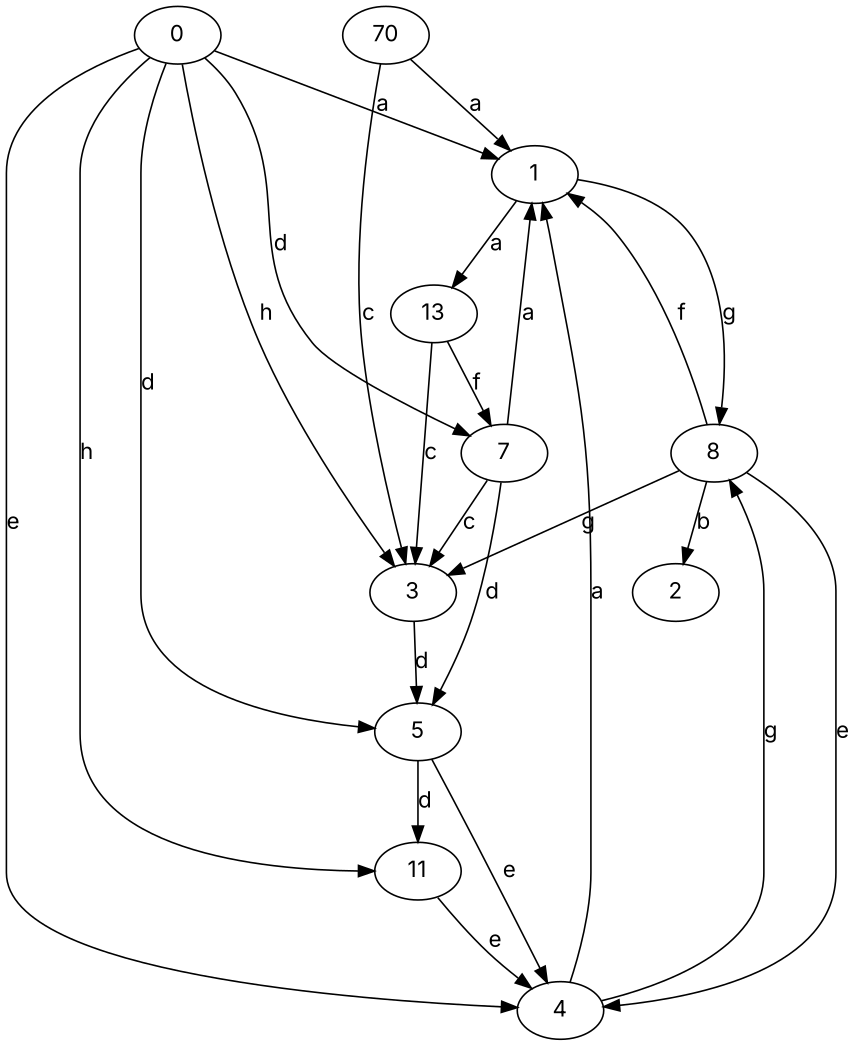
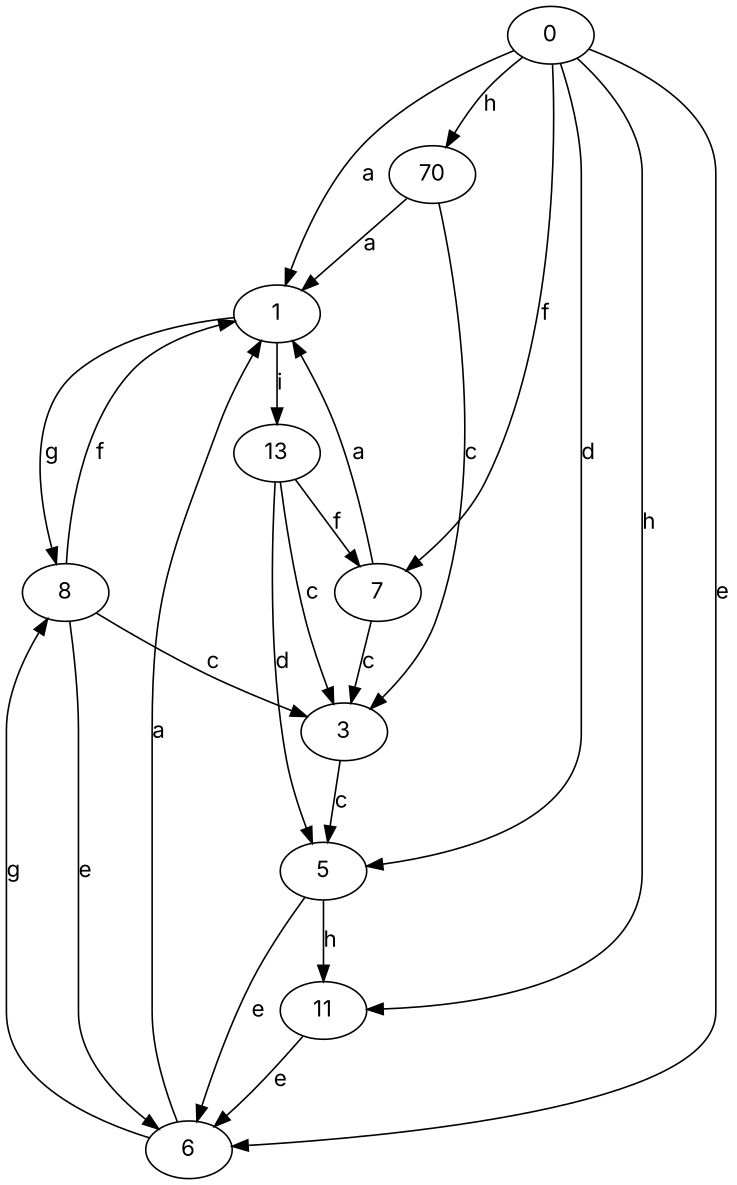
edge "0" -> "7": label "d" -> "f"
edge "1" -> "13": label "a" -> "i"
edge "0" -> "3": now "0" -> "70"
edge "8" -> "3": label "g" -> "c"
edge "7" -> "5": now "13" -> "5"
node "2": removed
edge "3" -> "5": label "d" -> "c"
edge "5" -> "11": label "d" -> "h"
node "4": label "4" -> "6"
